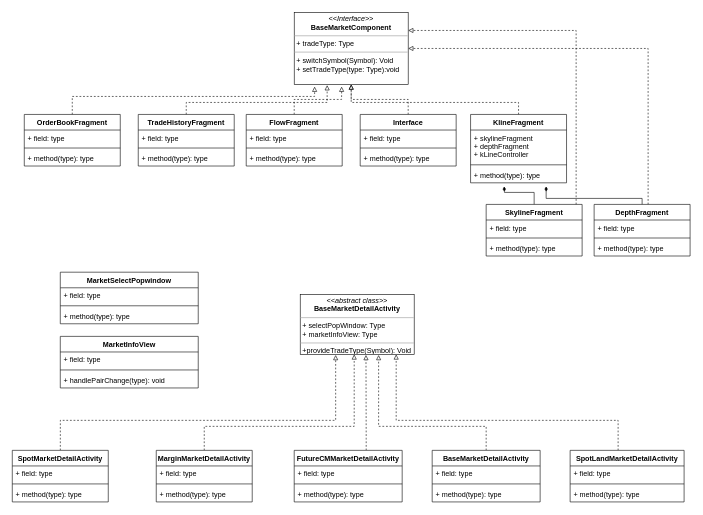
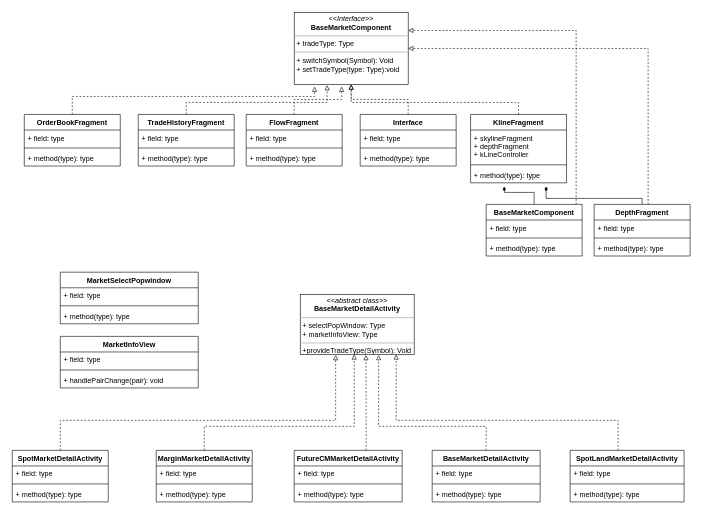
node "SkylineFragment": label "SkylineFragment" -> "BaseMarketComponent"
node "+ handlePairChange(type): void": label "+ handlePairChange(type): void" -> "+ handlePairChange(pair): void"
